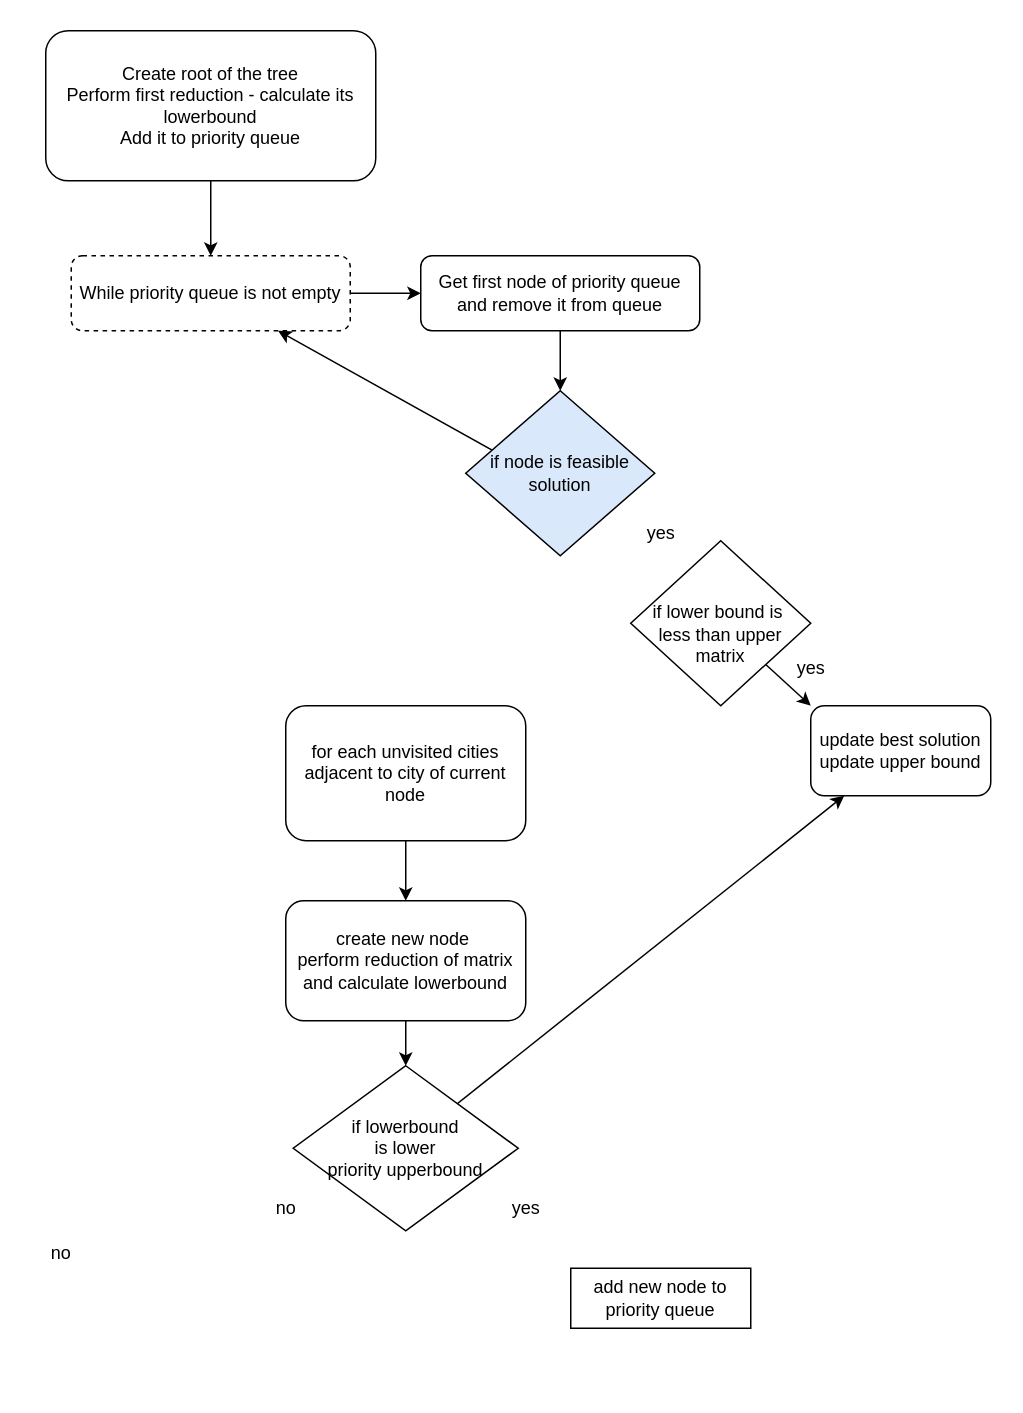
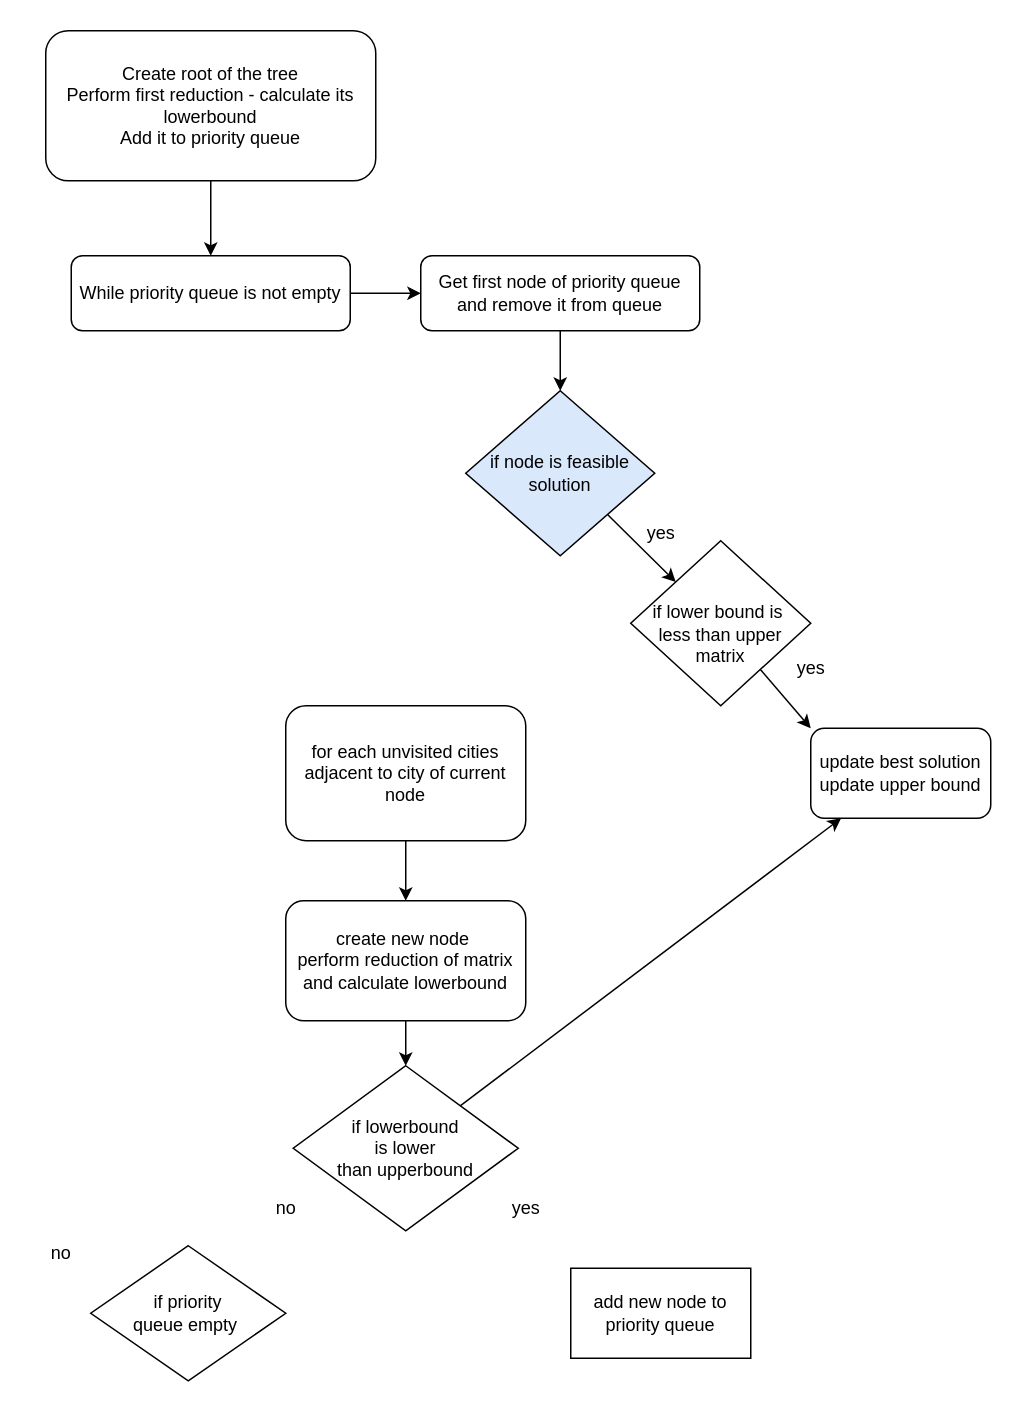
node "While priority queue is not empty": style dashed -> solid
edge "if node is feasible solution" -> "While priority queue is not empty": now "if node is feasible solution" -> "if lower bound is less than upper matrix"
node "update best solution update upper bound": moved (901, 751) -> (901, 773)
node "if lowerbound is lower priority upperbound": label "if lowerbound is lower priority upperbound" -> "if lowerbound is lower than upperbound"
node "add new node to priority queue": size 180x60 -> 180x90
node "if priority queue empty": added
